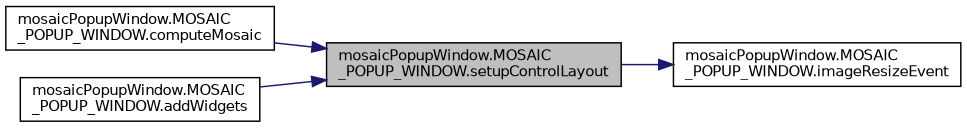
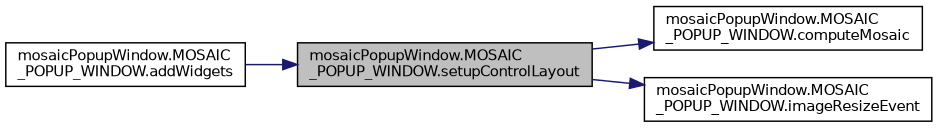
edge "mosaicPopupWindow.MOSAIC _POPUP_WINDOW.computeMosaic" -> "mosaicPopupWindow.MOSAIC _POPUP_WINDOW.setupControlLayout": reversed
